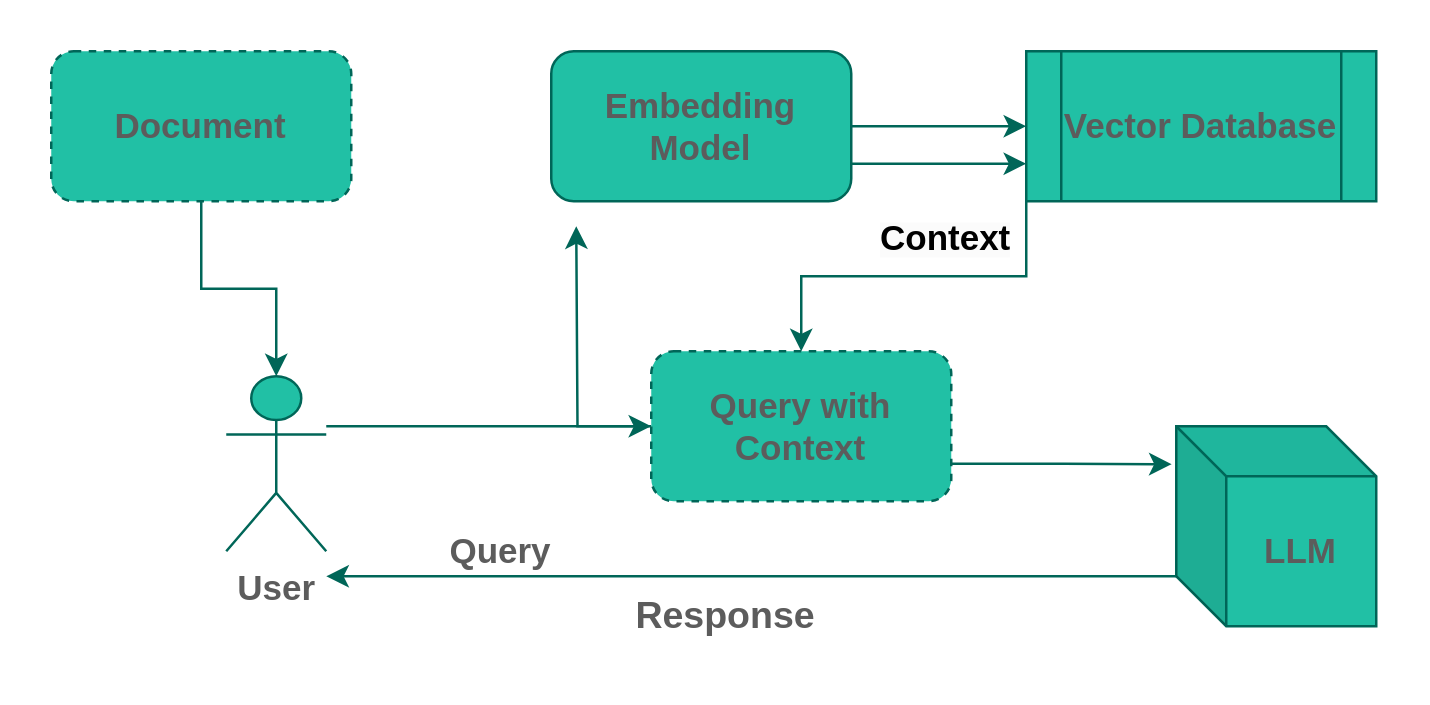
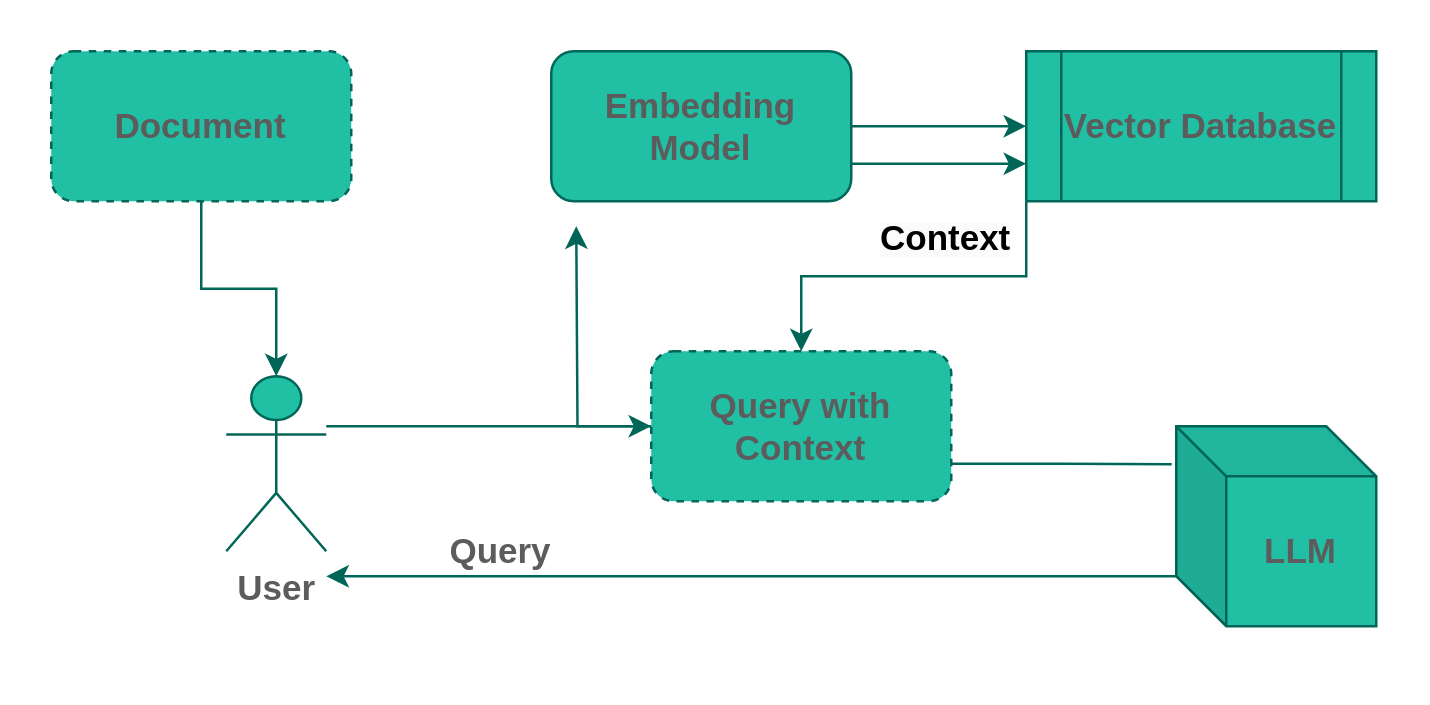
edge "Query with Context" -> "LLM": arrowhead classic -> none
node "Response": removed
